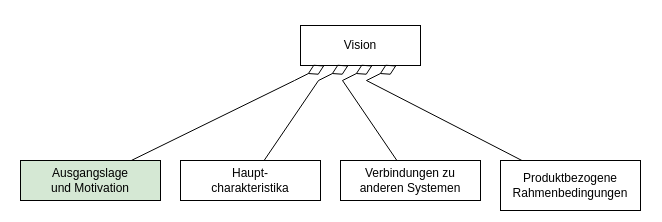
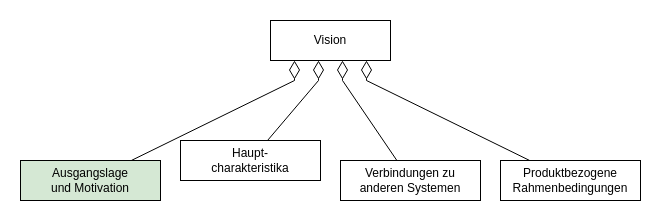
node "Vision": moved (361, 46) -> (331, 41)
node "Haupt- charakteristika": moved (251, 181) -> (251, 161)
node "Produktbezogene Rahmenbedingungen": size 140x50 -> 140x40
